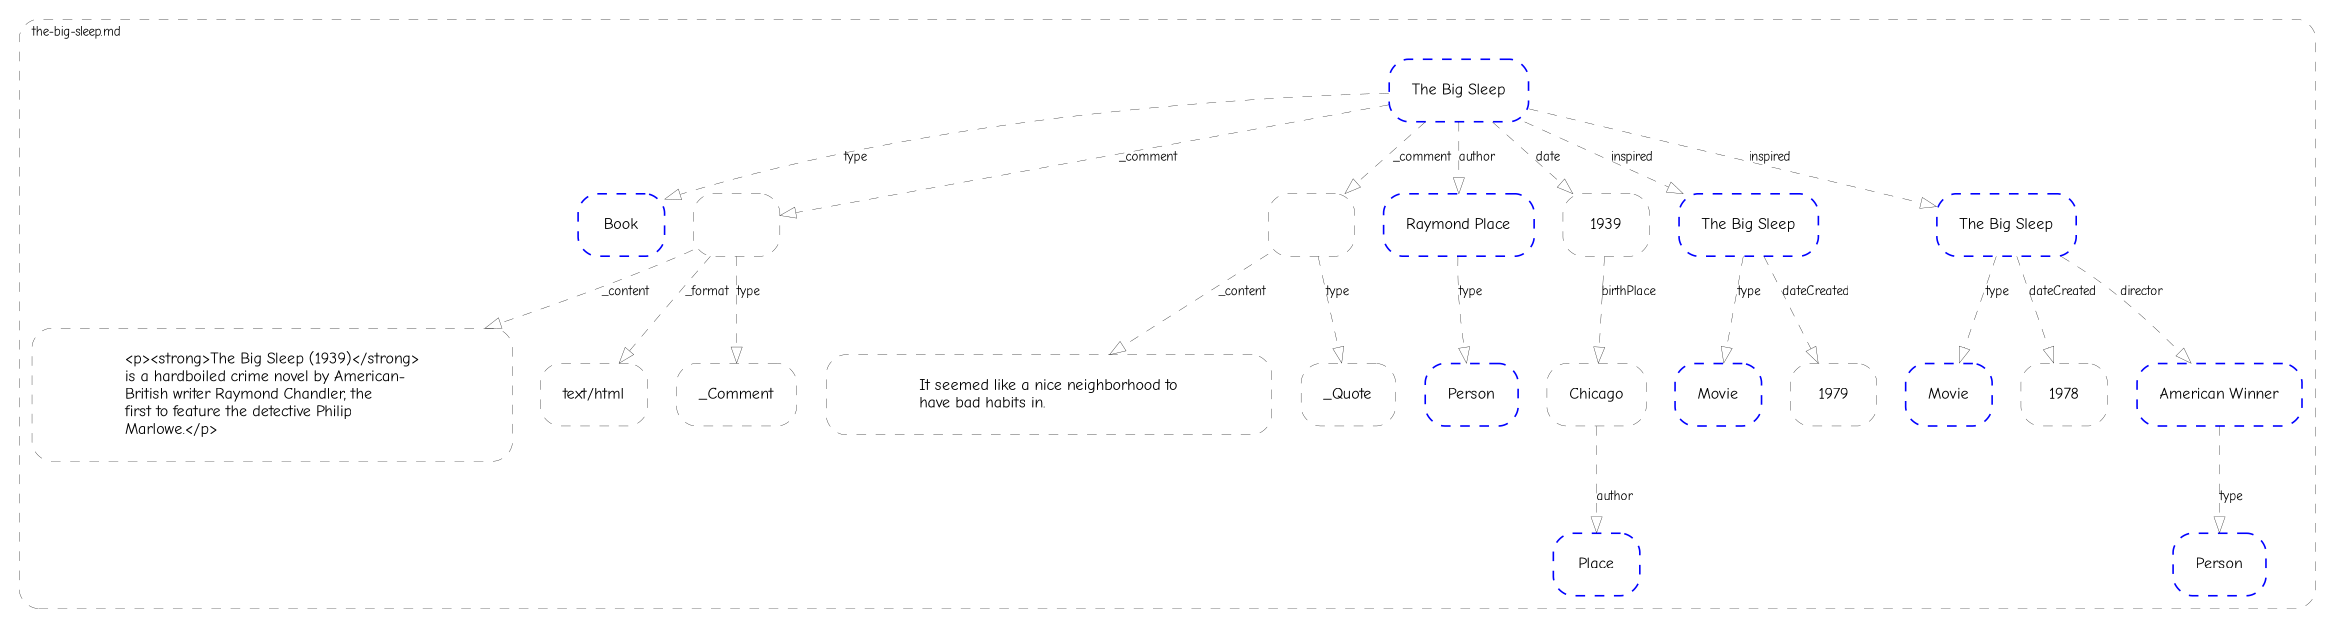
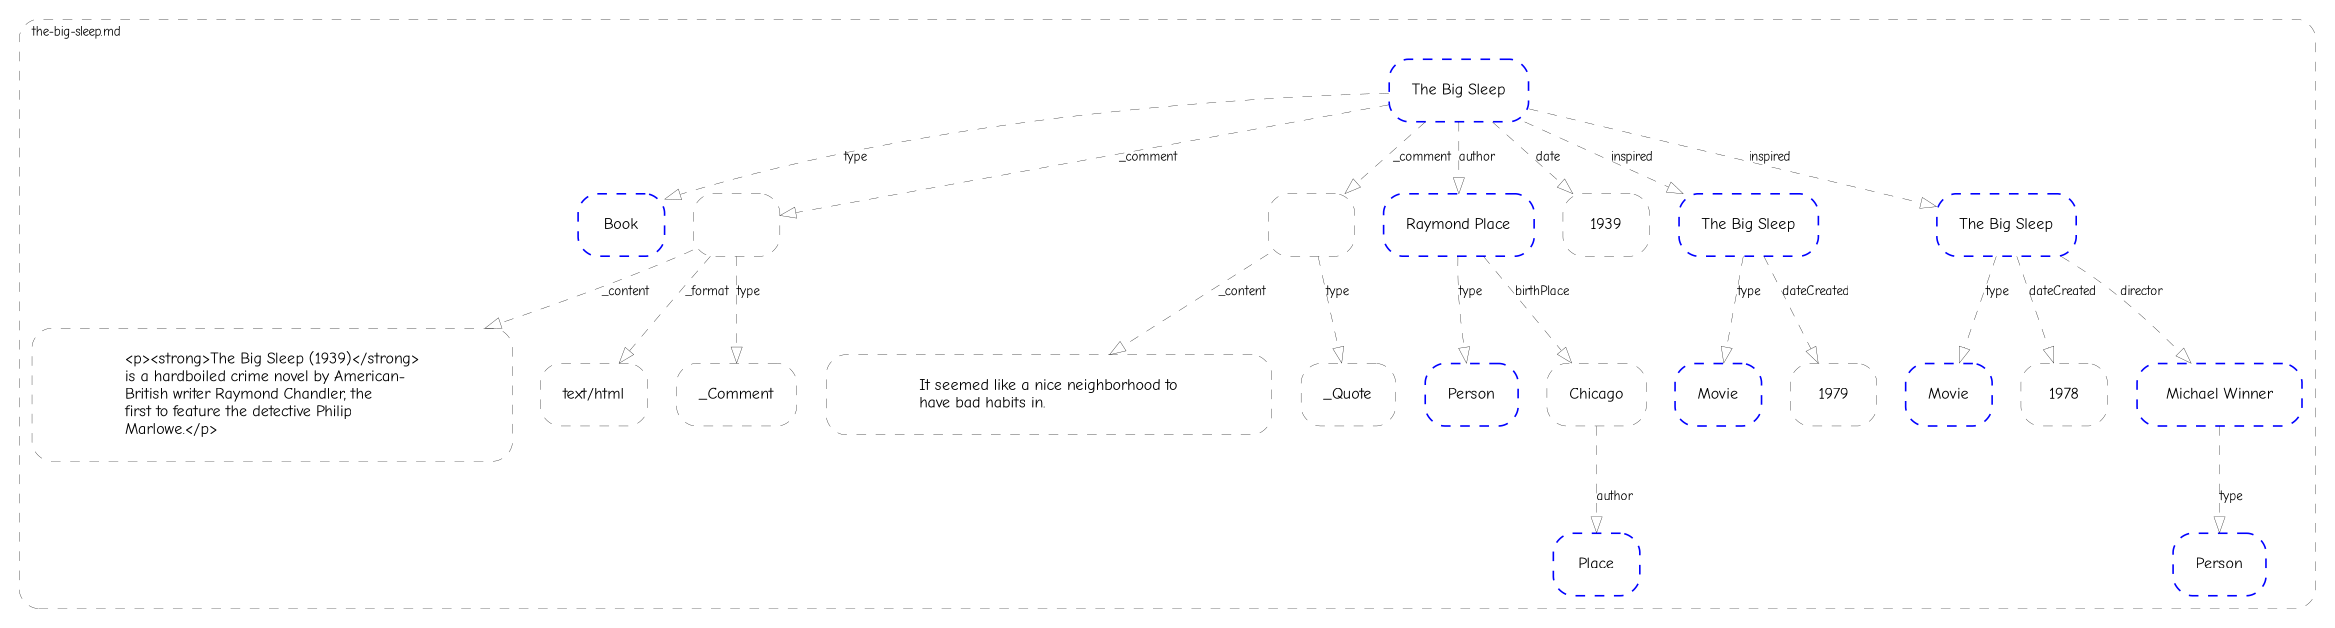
edge "1939" -> "Chicago": now "Raymond Place" -> "Chicago"
node "American Winner": label "American Winner" -> "Michael Winner"
